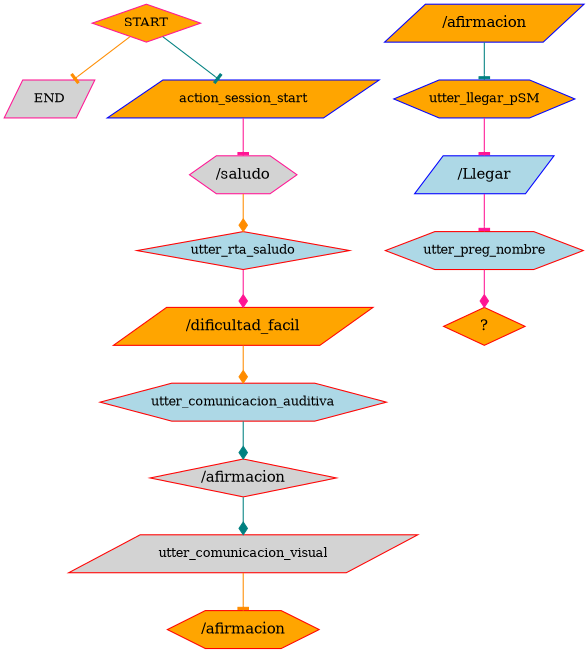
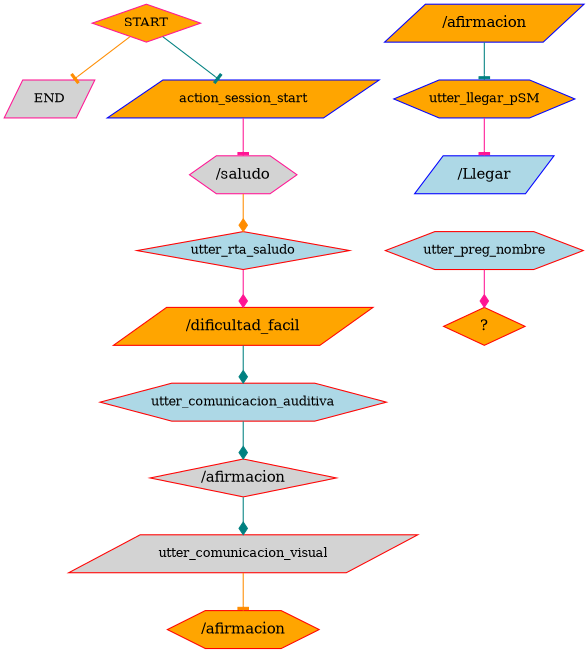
edge "/Llegar" -> "utter_preg_nombre": removed
edge "/dificultad_facil" -> "utter_comunicacion_auditiva": color darkorange -> teal
